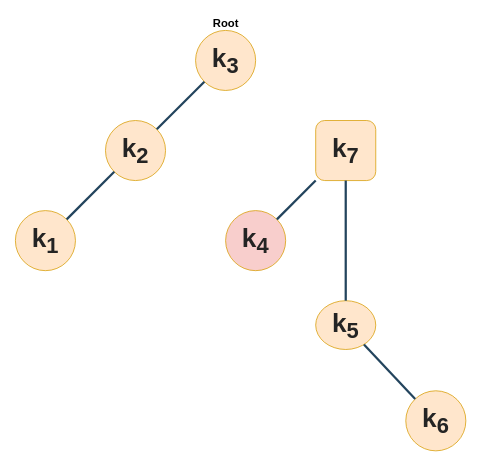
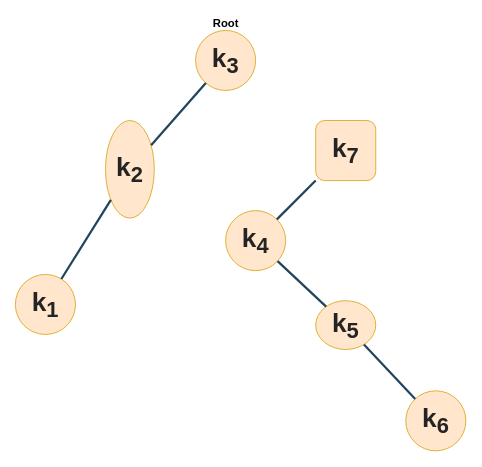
node "k2": size 60x60 -> 49x98
node "k1": moved (45, 240) -> (45, 304)
node "k4": fillcolor #f8cecc -> #ffe6cc
edge "k7" -- "k5": now "k4" -- "k5"
